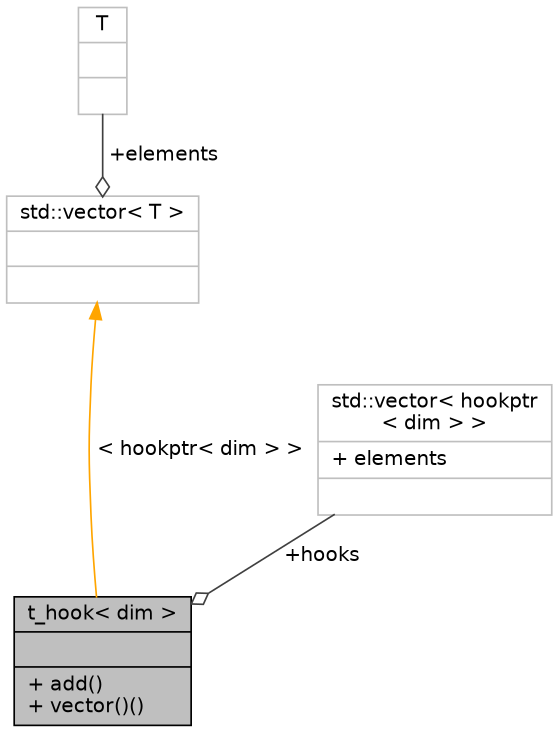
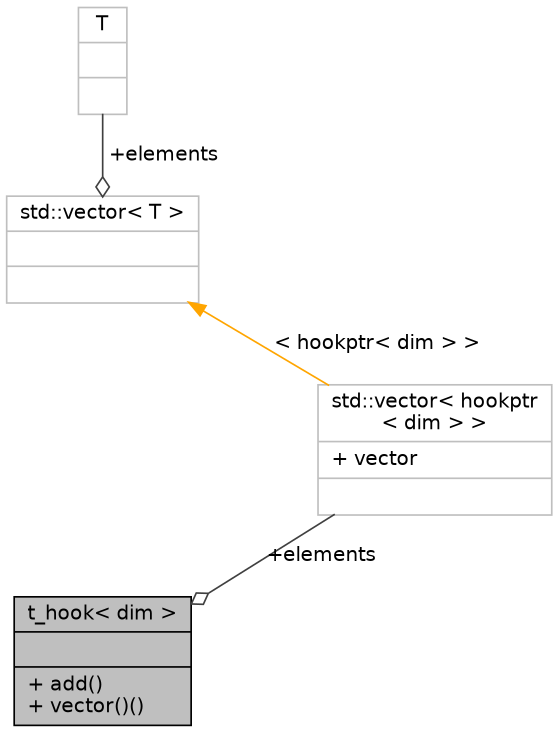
edge "t_hook< dim >" -> "std::vector< T >": now "std::vector< hookptr" -> "std::vector< T >"
node "std::vector< hookptr": text "+ elements" -> "+ vector"
edge "std::vector< hookptr" -> "t_hook< dim >": label " +hooks" -> " +elements"
